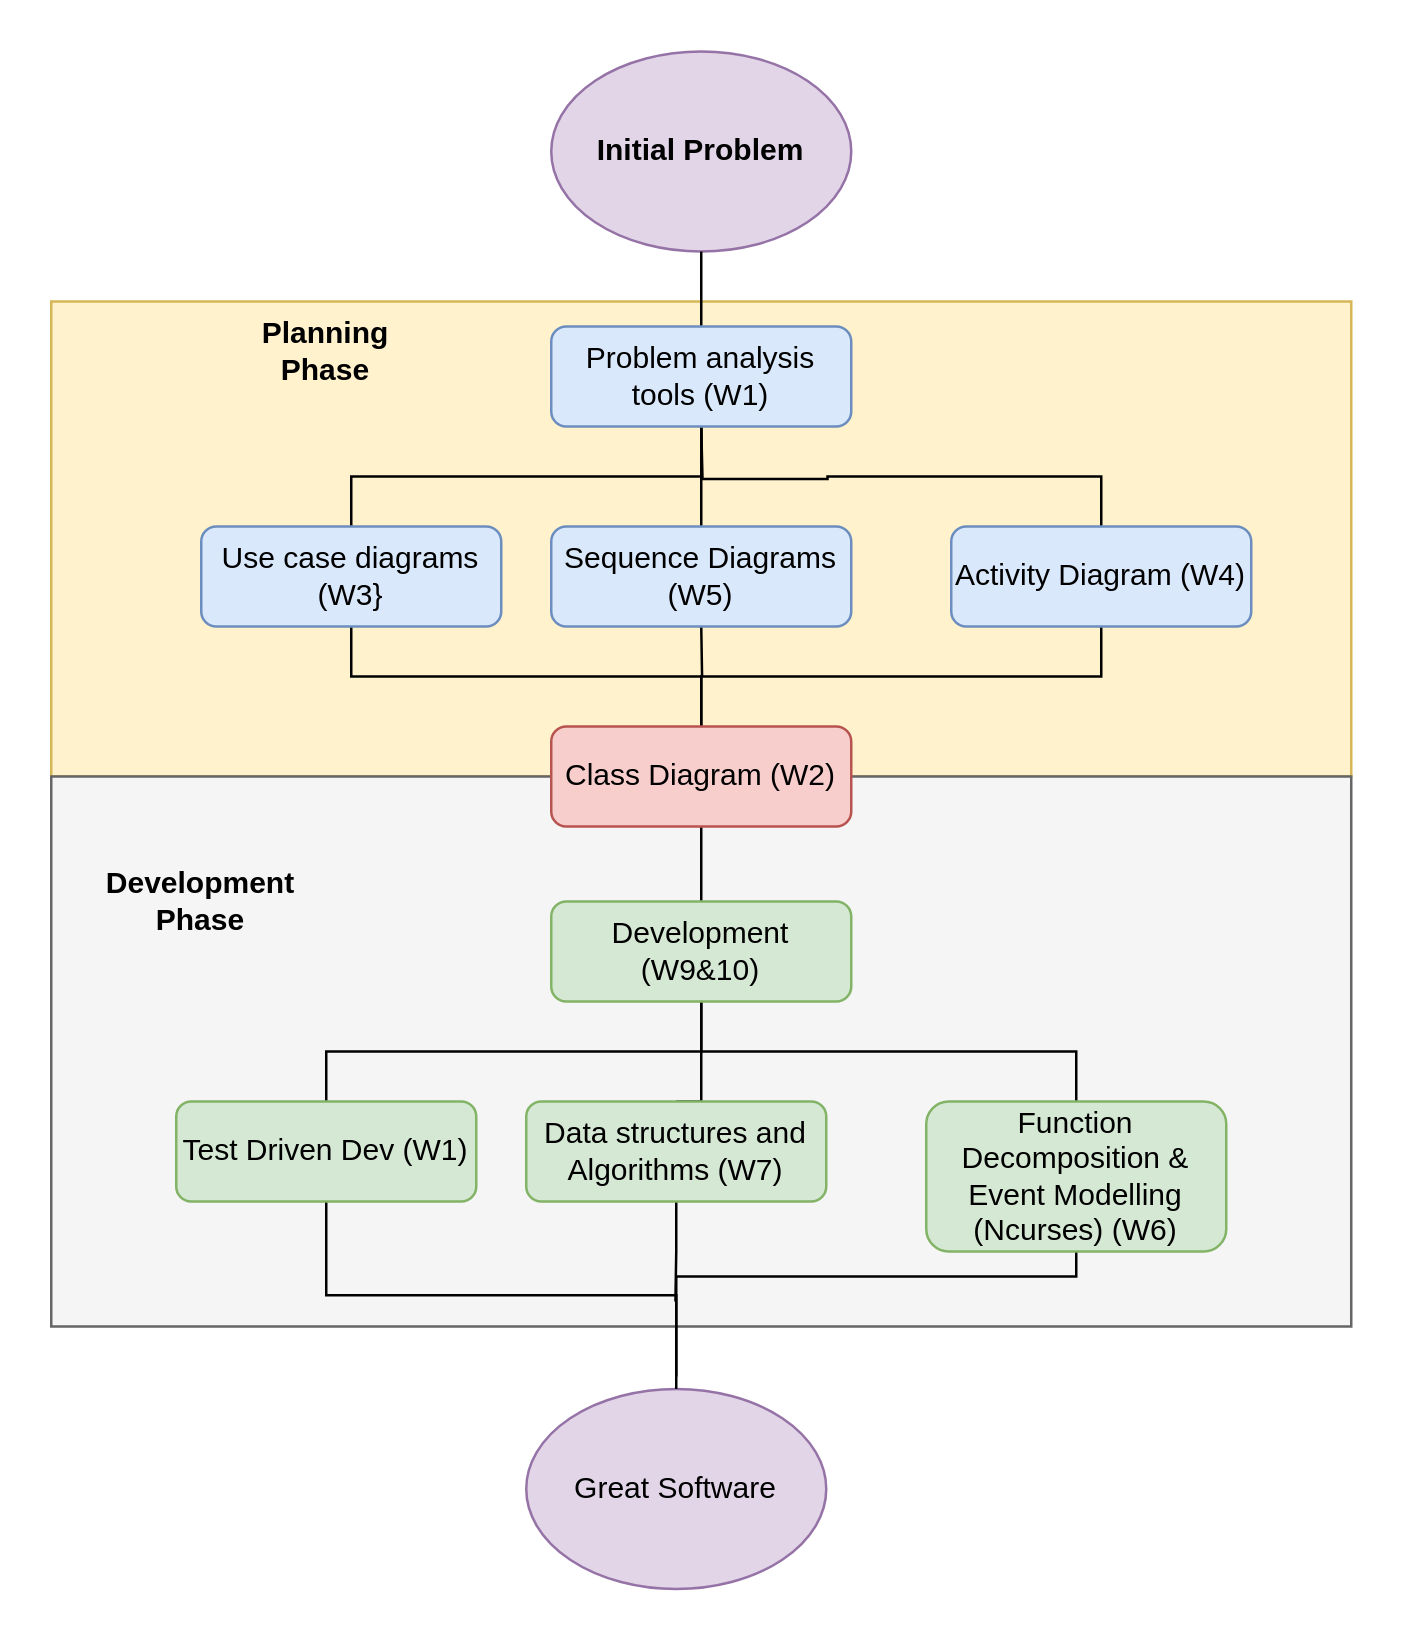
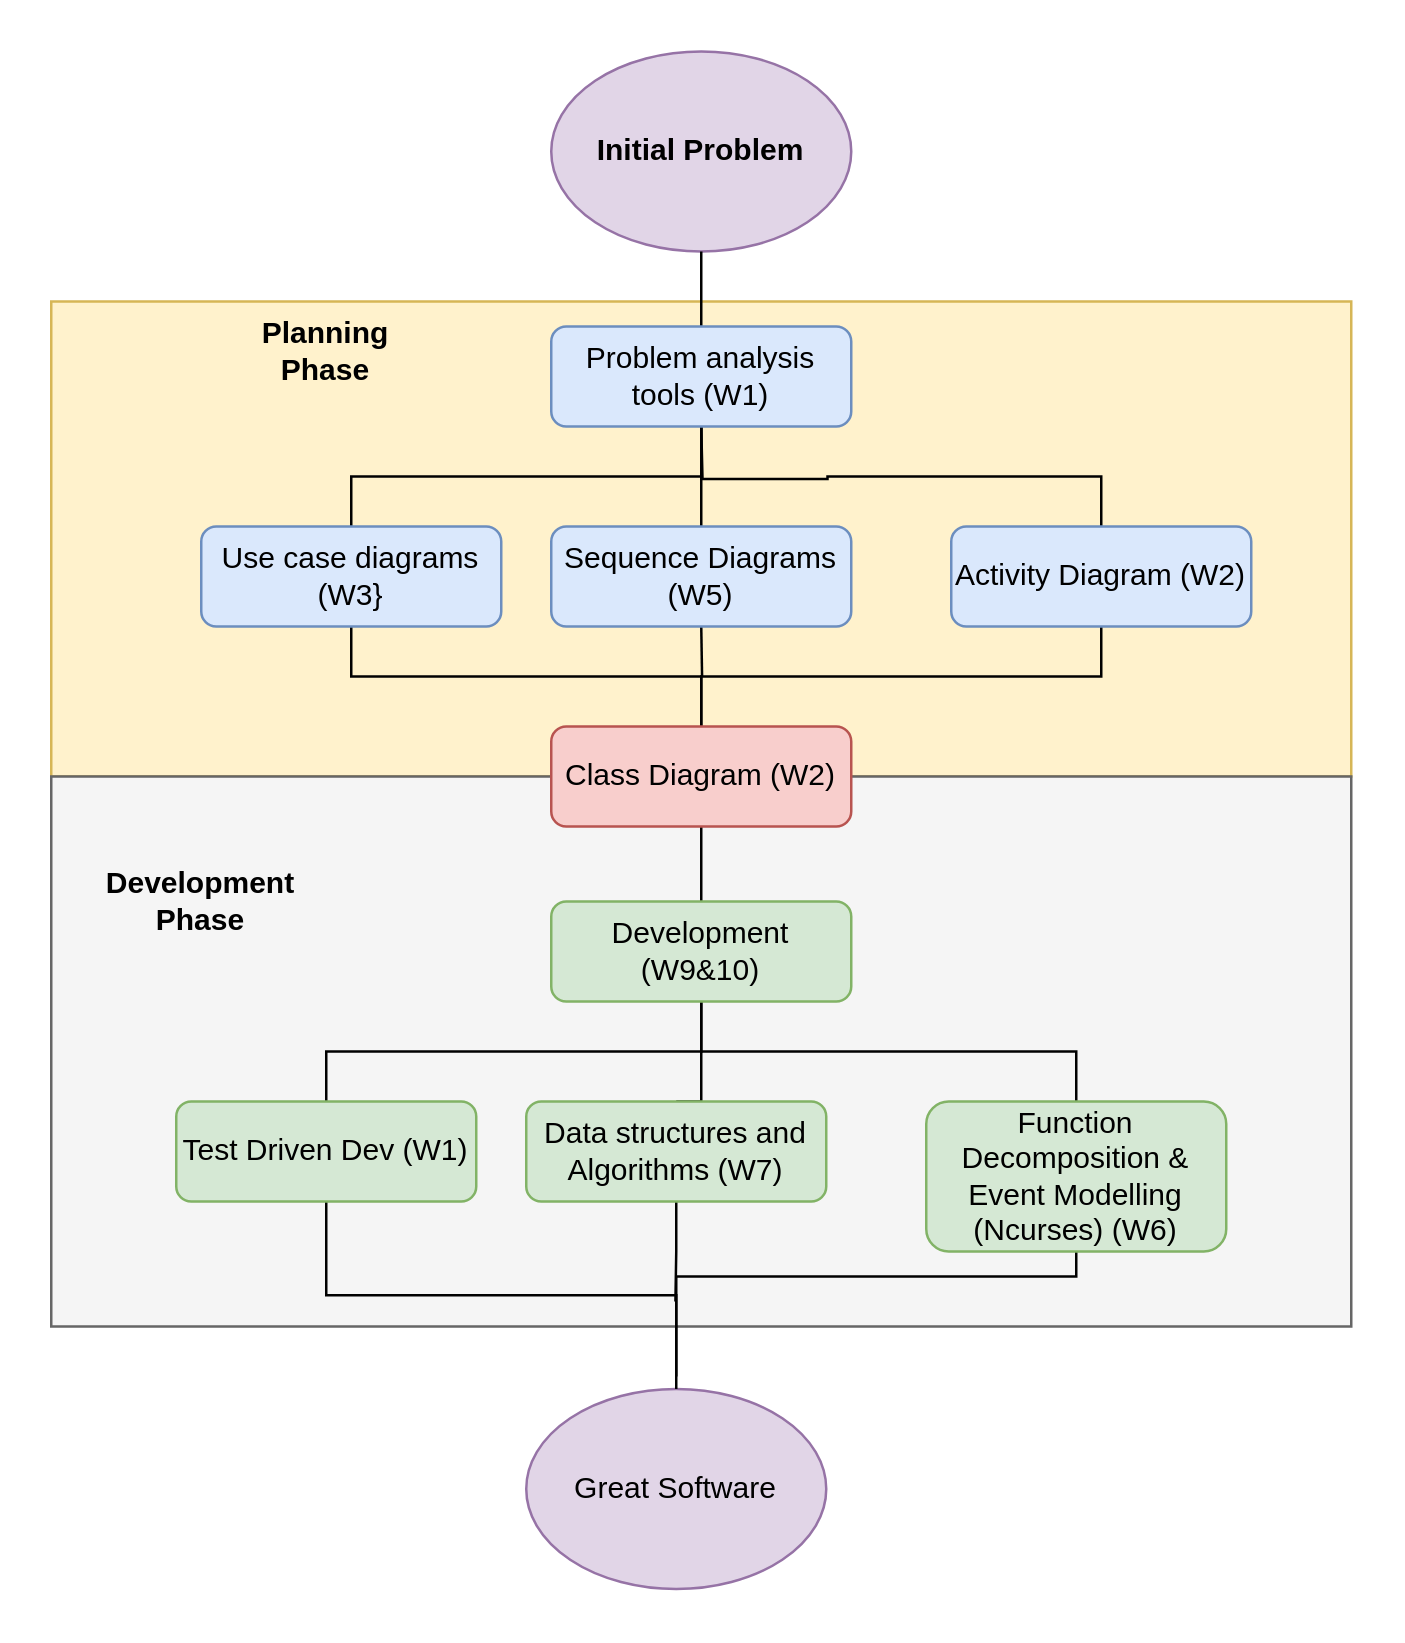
node "Activity Diagram (W4)": label "Activity Diagram (W4)" -> "Activity Diagram (W2)"
